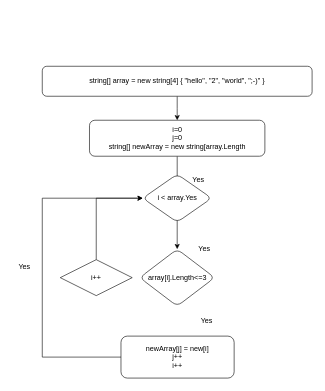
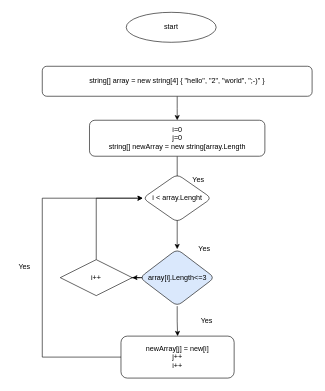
node "start": added
node "i < array.Yes": label "i < array.Yes" -> "i < array.Lenght"
edge "array[i].Length<=3" -> "i++": added
node "array[i].Length<=3": fillcolor #ffffff -> #dae8fc
edge "array[i].Length<=3" -> "newArray[j] = new[i] j++ i++": added
